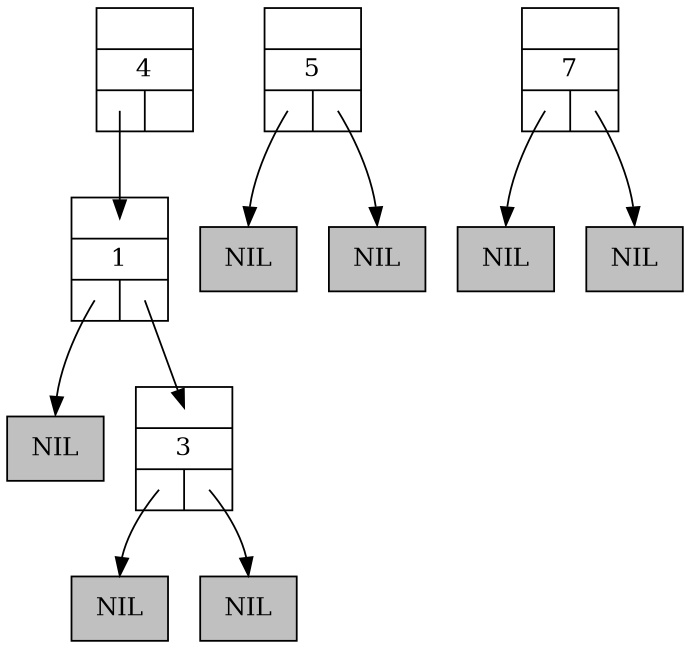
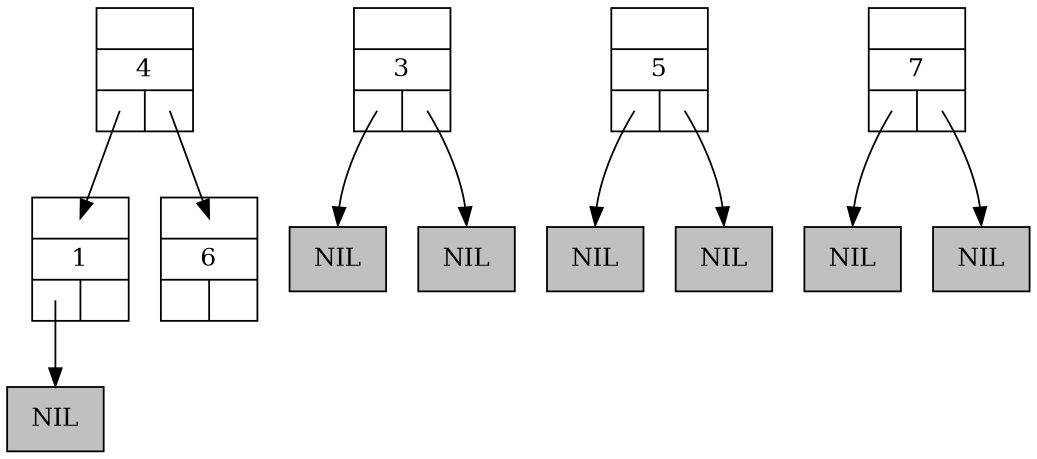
node "6": added
edge "1" -> "3": removed
